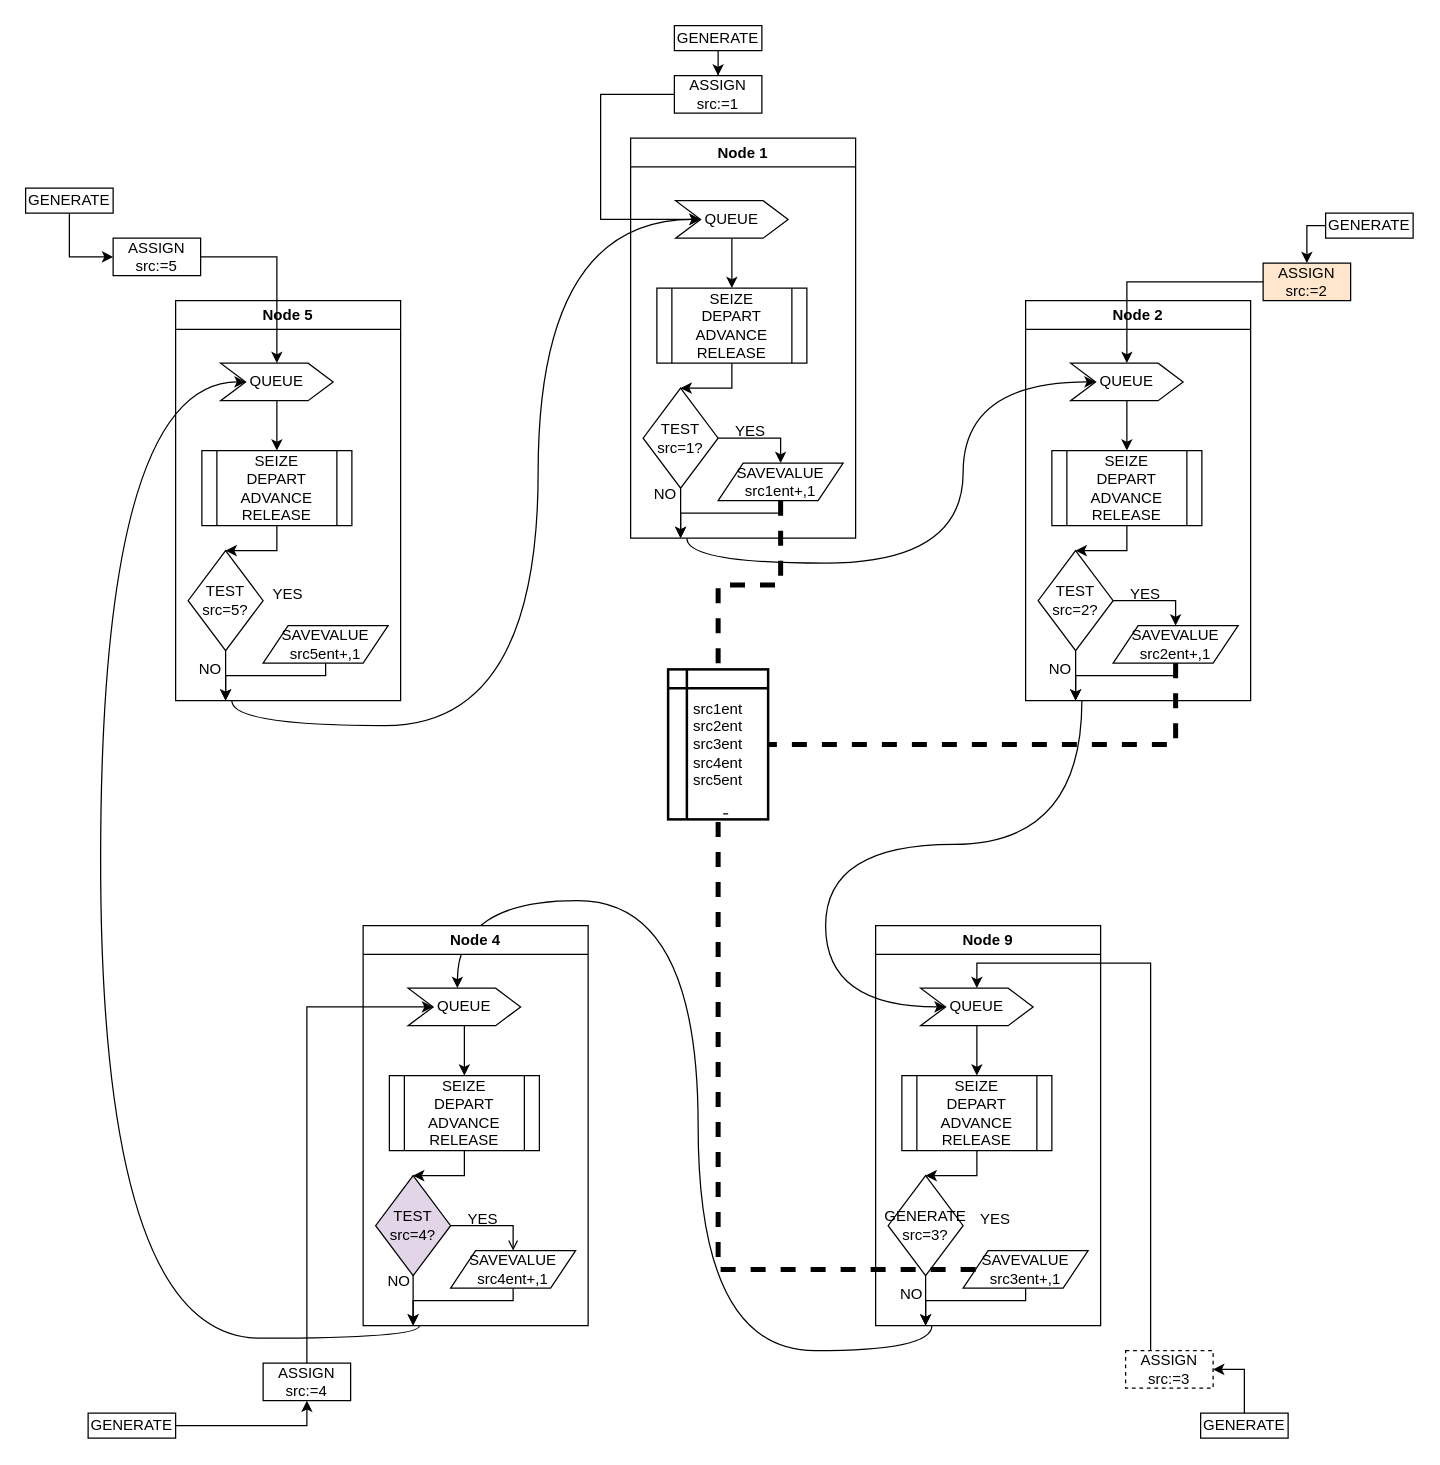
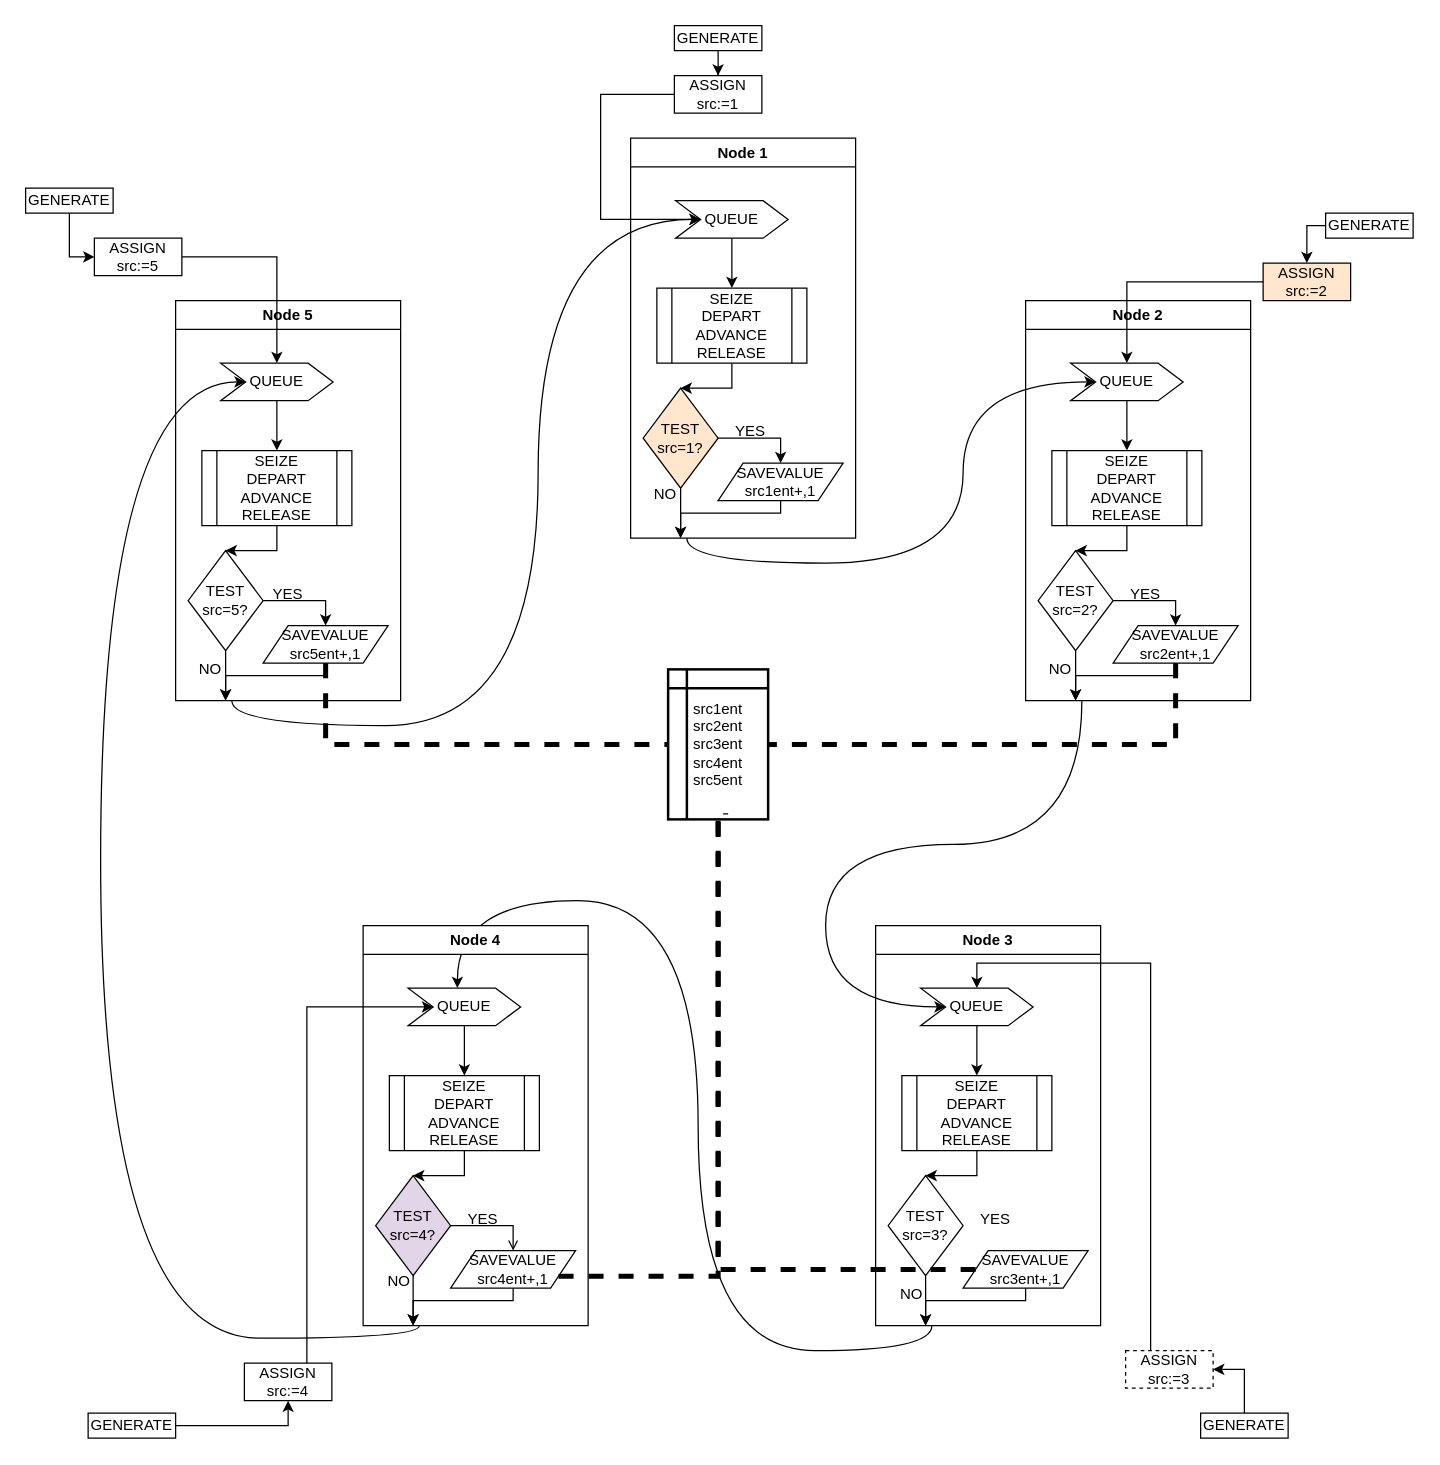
node "ASSIGN src:=5": moved (157, 257) -> (138, 257)
node "TEST src=1?": fillcolor #ffffff -> #ffe6cc
edge "SAVEVALUE src1ent+,1" -- "src1ent src2ent src3ent src4ent src5ent": removed
edge "TEST src=5?" -> "SAVEVALUE src5ent+,1": added
edge "SAVEVALUE src5ent+,1" -- "src1ent src2ent src3ent src4ent src5ent": added
node "Node 9": label "Node 9" -> "Node 3"
node "GENERATE src=3?": label "GENERATE src=3?" -> "TEST src=3?"
edge "src1ent src2ent src3ent src4ent src5ent" -- "SAVEVALUE src4ent+,1": added
node "ASSIGN src:=4": moved (307, 1382) -> (288, 1382)
